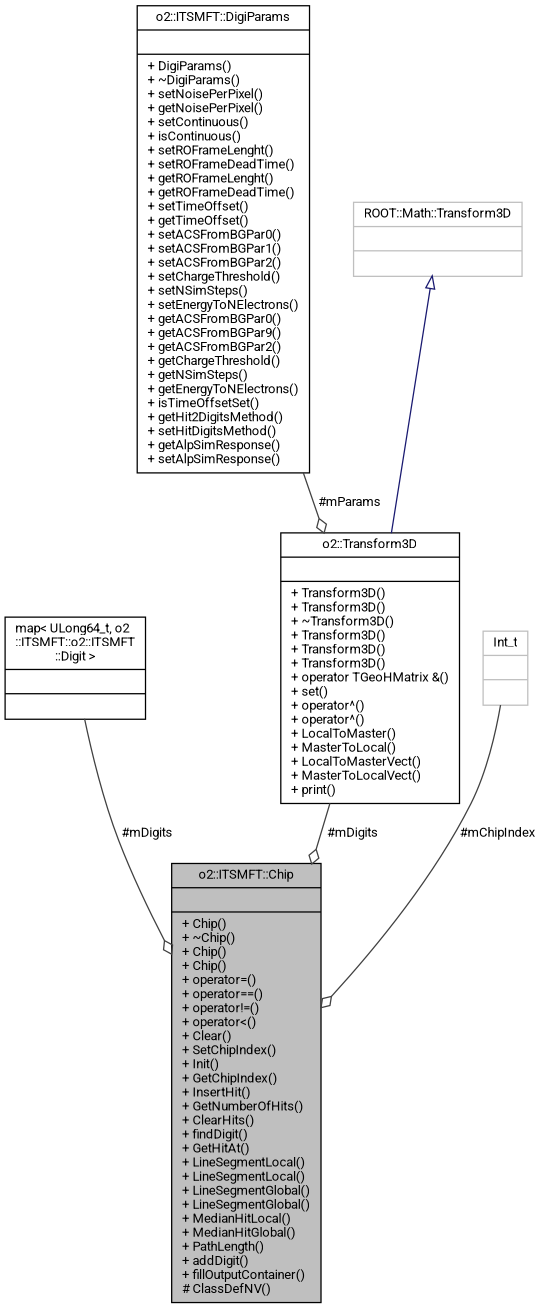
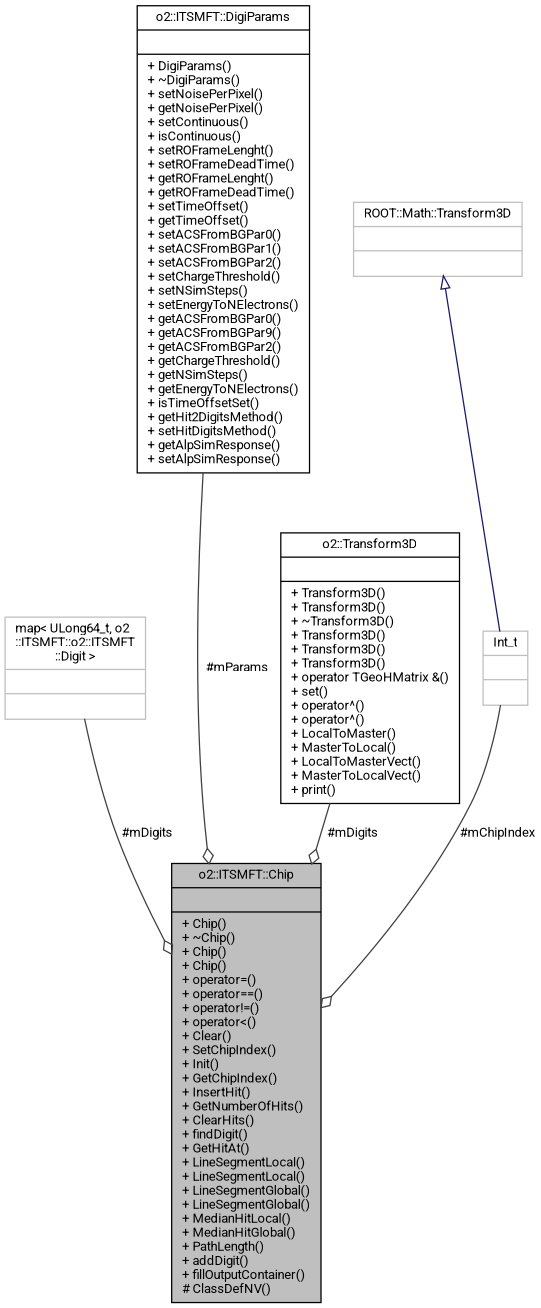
edge "o2::Transform3D" -> "ROOT::Math::Transform3D": now "Int_t" -> "ROOT::Math::Transform3D"
edge "o2::ITSMFT::DigiParams" -> "o2::Transform3D": now "o2::ITSMFT::DigiParams" -> "o2::ITSMFT::Chip"
node "map< ULong64_t, o2": color black -> grey75
